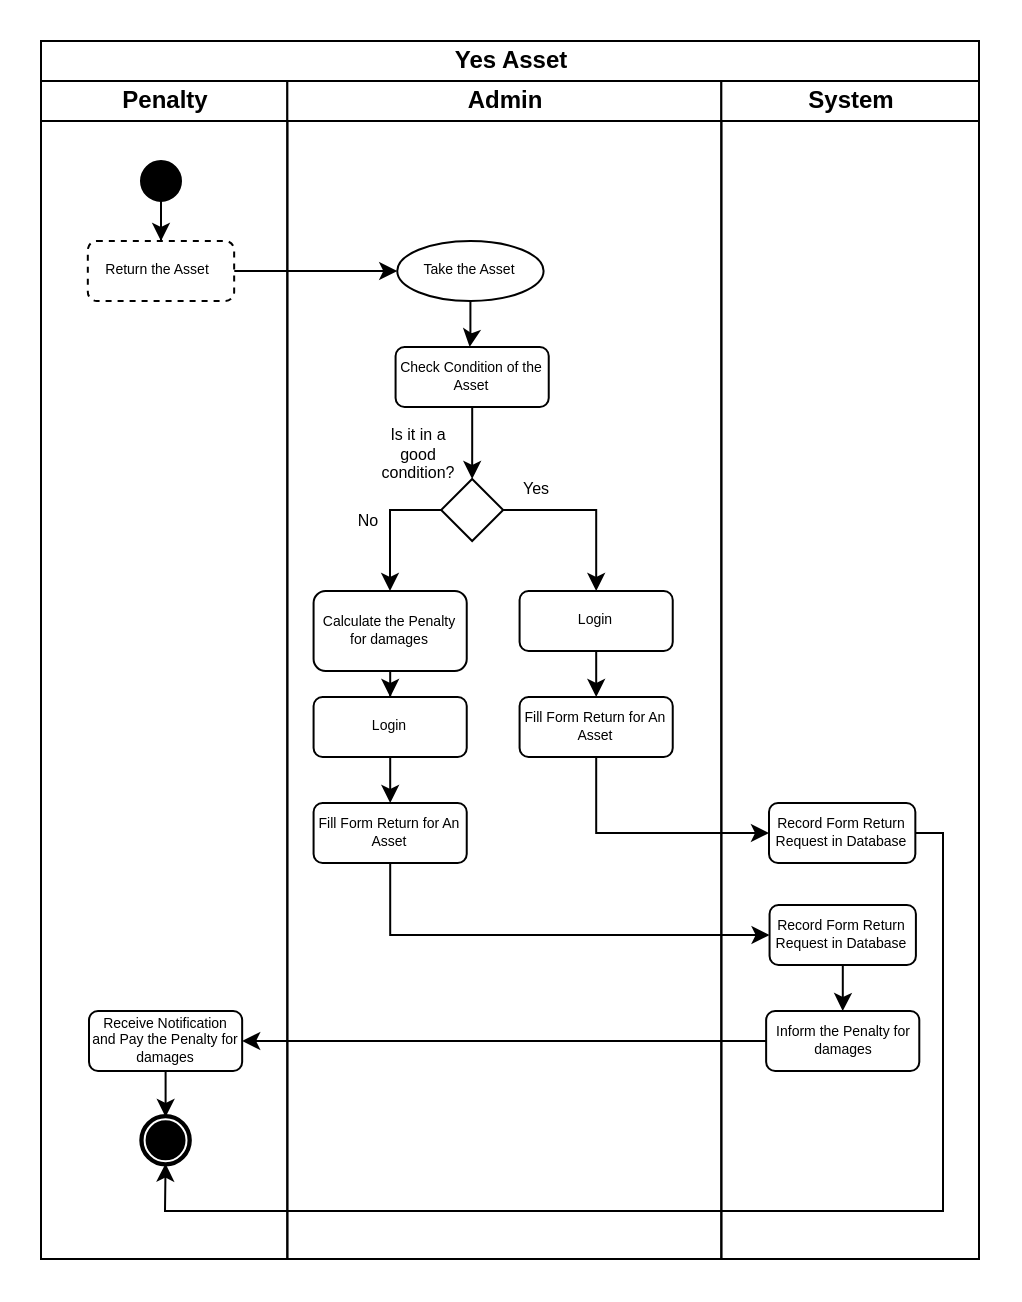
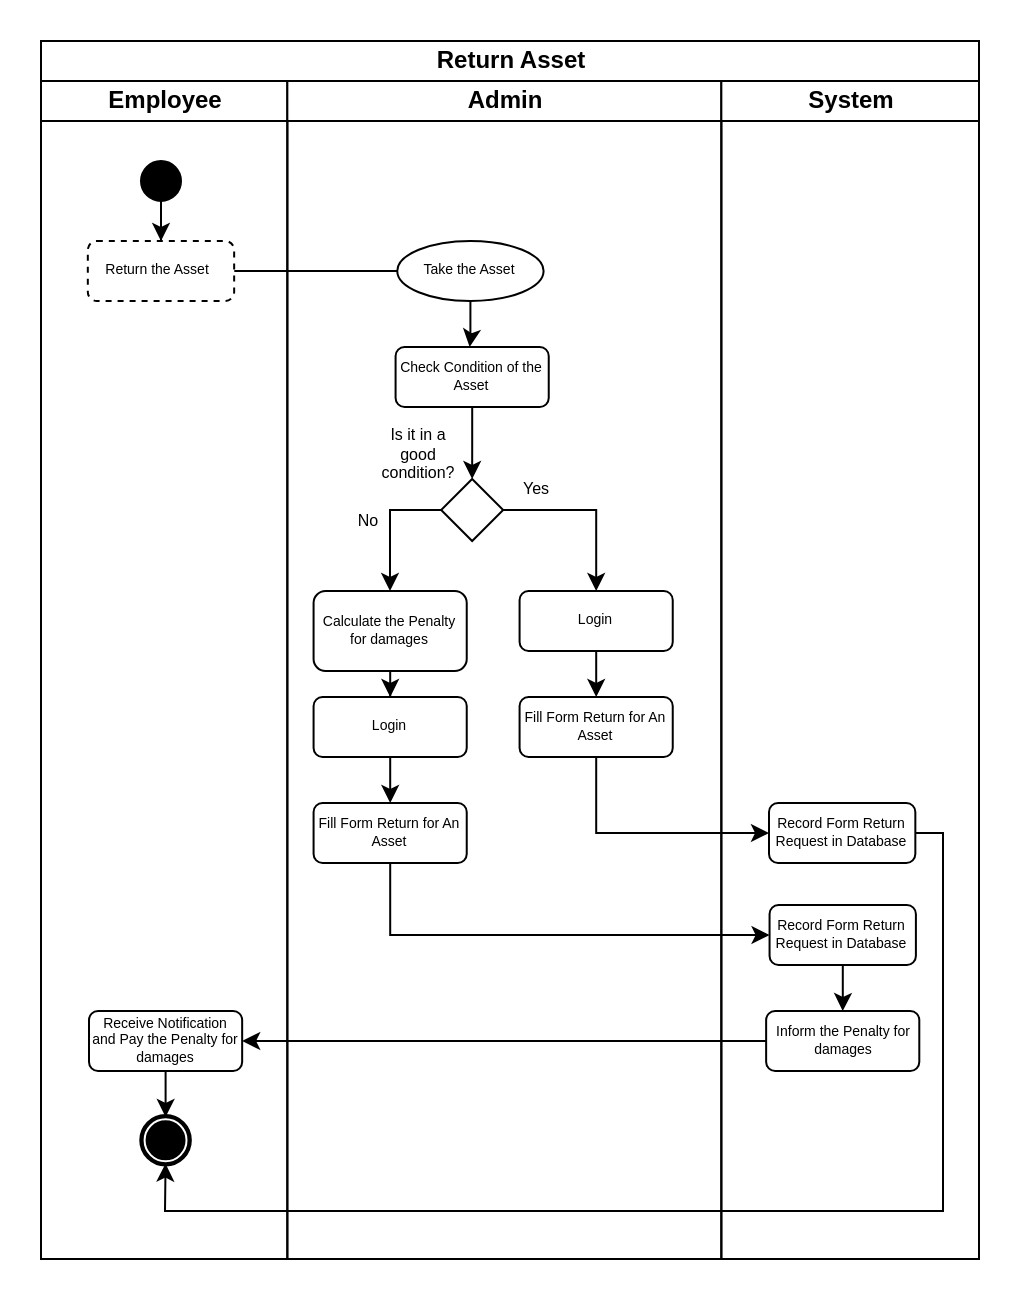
node "Yes Asset": label "Yes Asset" -> "Return Asset"
node "Penalty": label "Penalty" -> "Employee"
edge "Return the Asset" -> "Take the Asset": arrowhead classic -> none
